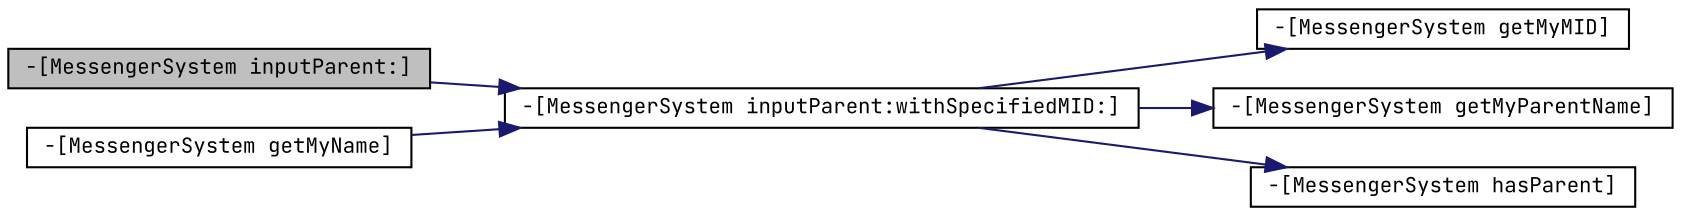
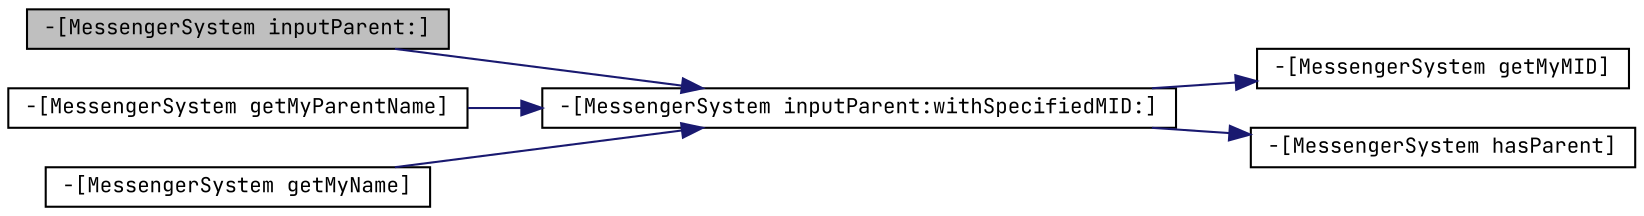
edge "-[MessengerSystem inputParent:withSpecifiedMID:]" -> "-[MessengerSystem getMyParentName]": reversed
